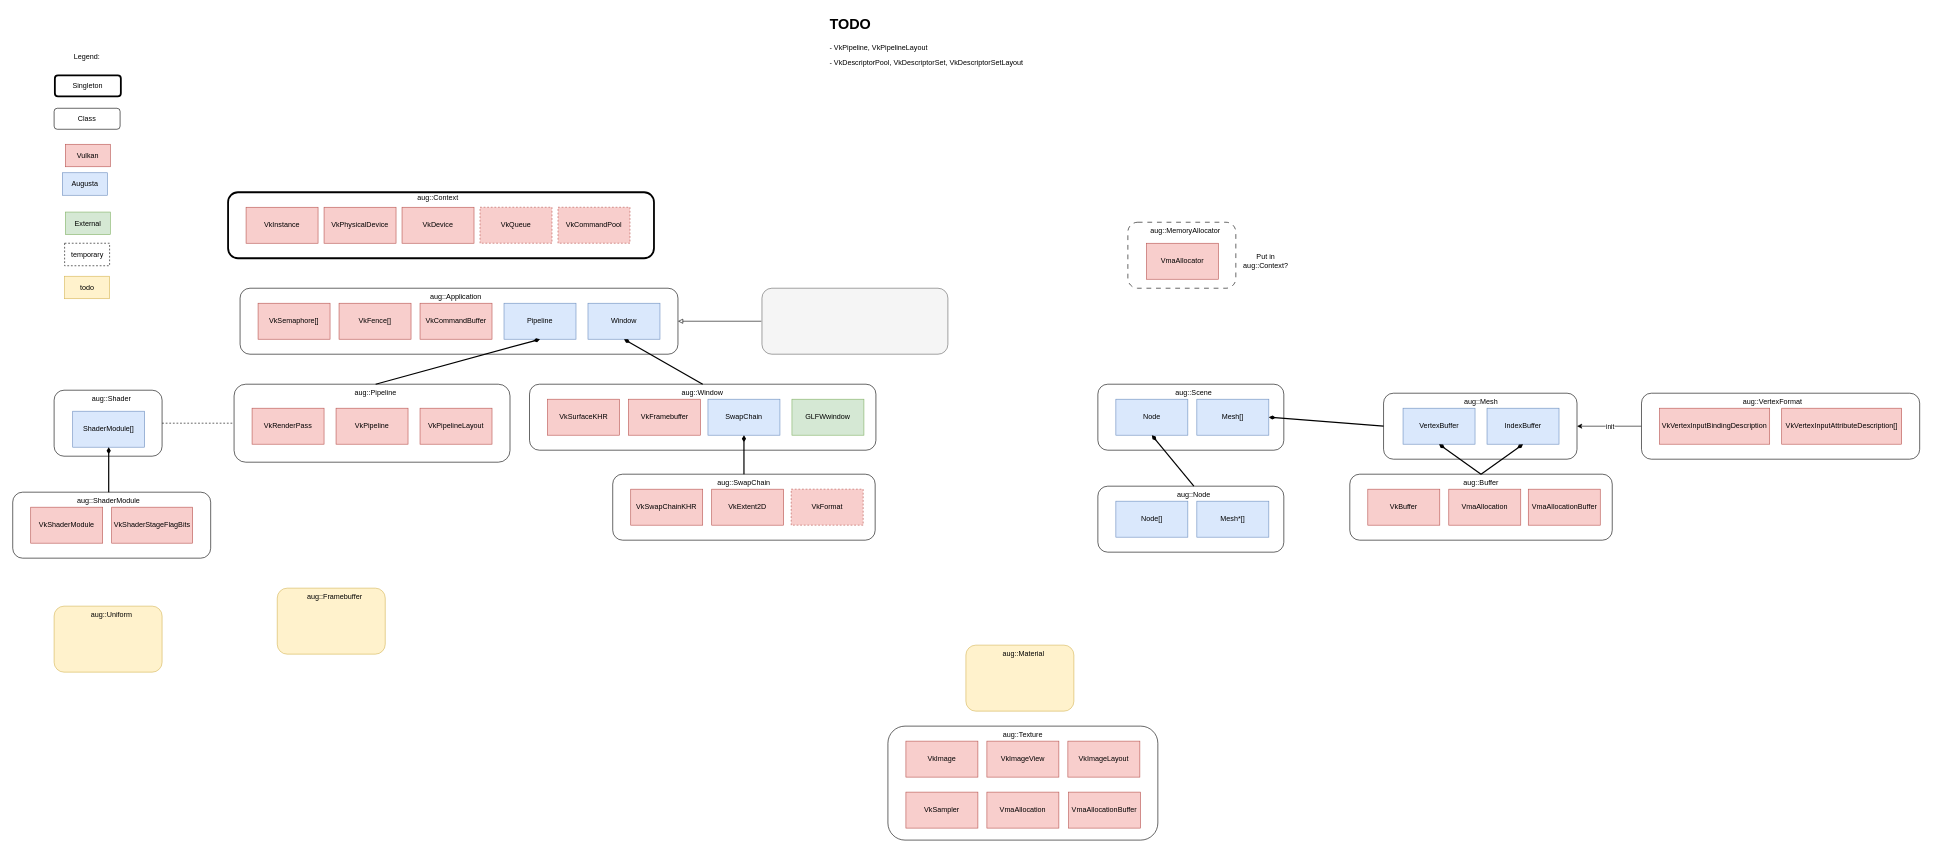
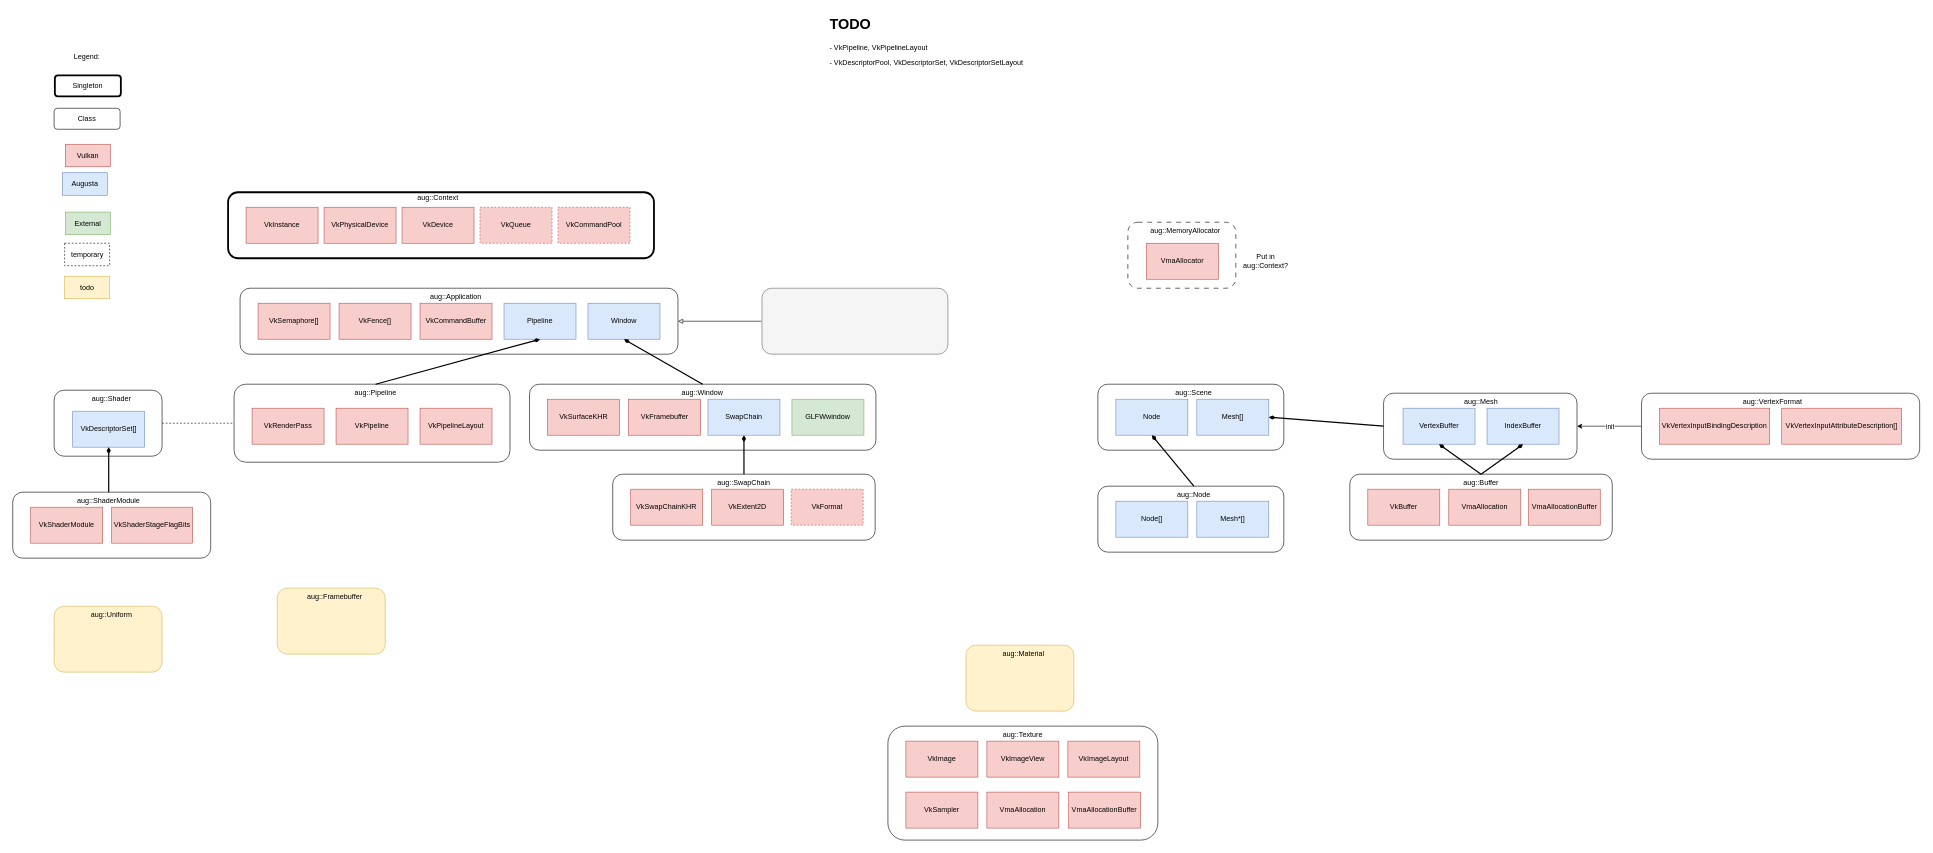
node "ShaderModule[]": label "ShaderModule[]" -> "VkDescriptorSet[]"
